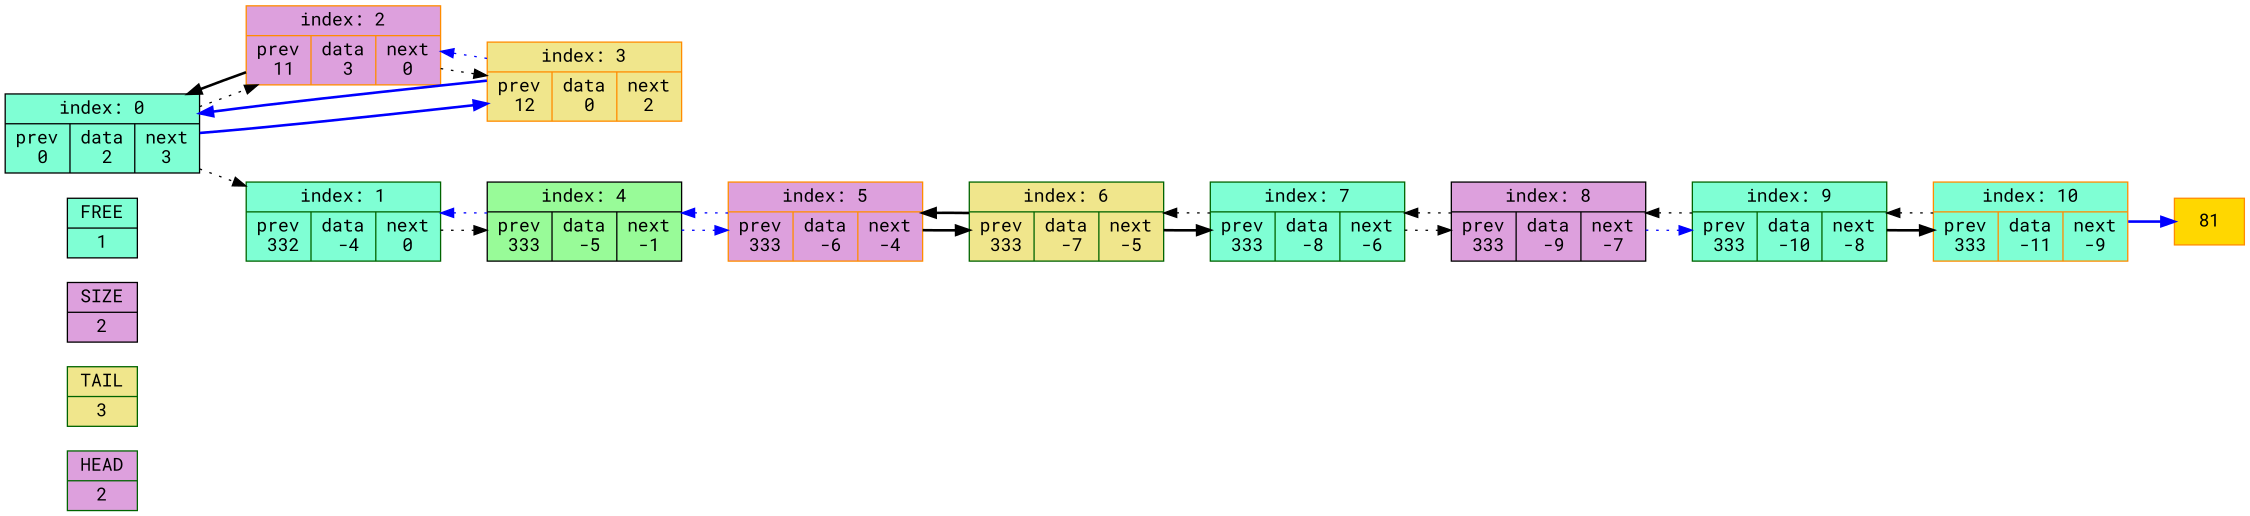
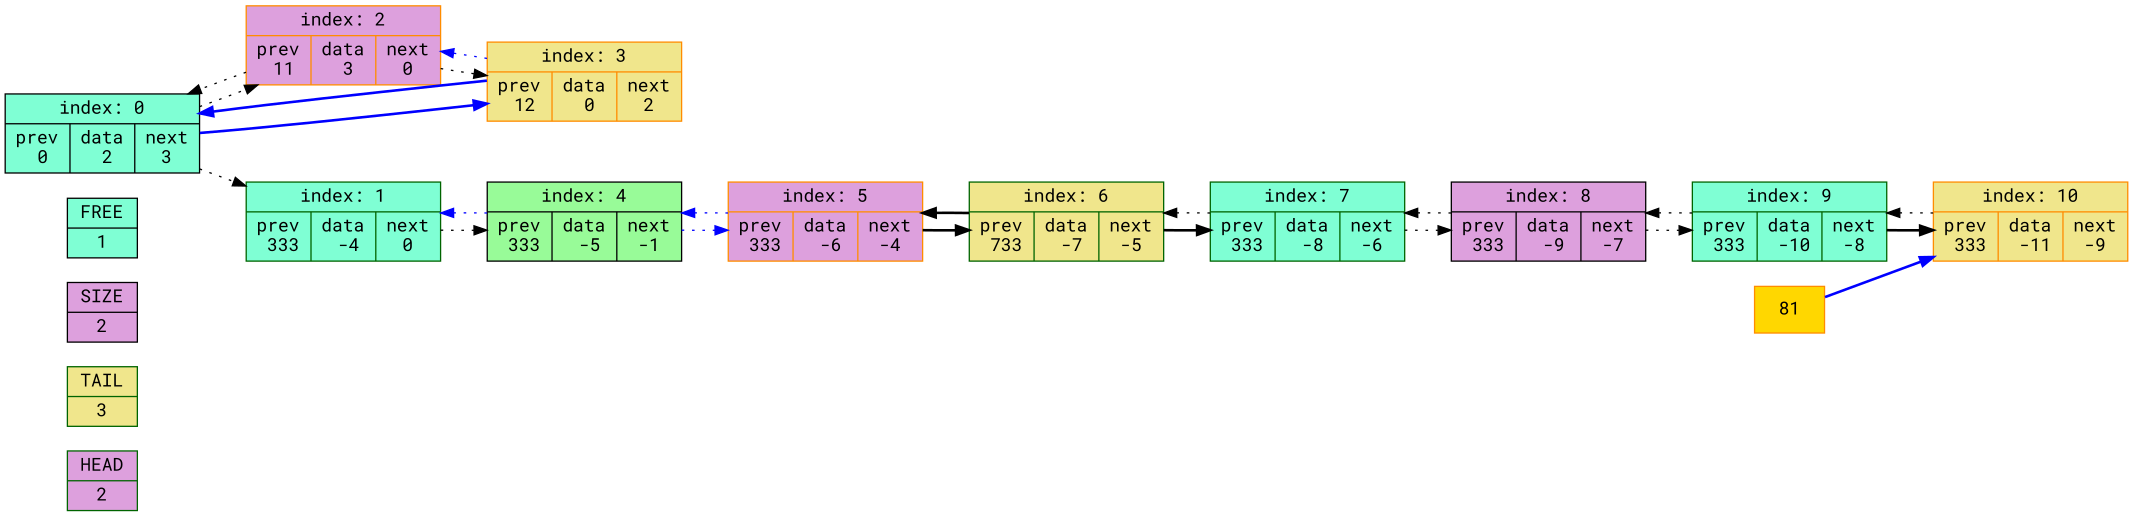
edge "index: 2" -> "index: 0": style bold -> dotted
node "index: 10": fillcolor aquamarine -> khaki
edge "index: 10" -> "81": reversed
edge "index: 8" -> "index: 9": color blue -> black
node "index: 1": text "332" -> "333"
node "index: 6": text "333" -> "733"
